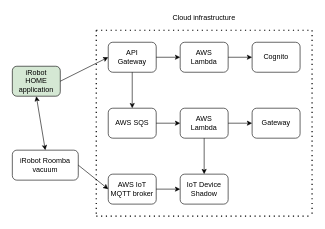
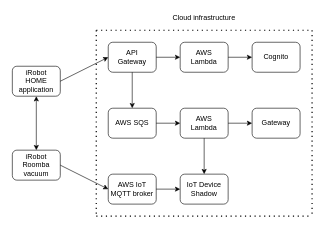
node "iRobot HOME application": fillcolor #d5e8d4 -> #ffffff
node "iRobot Roomba vacuum": size 66x30 -> 48x30
